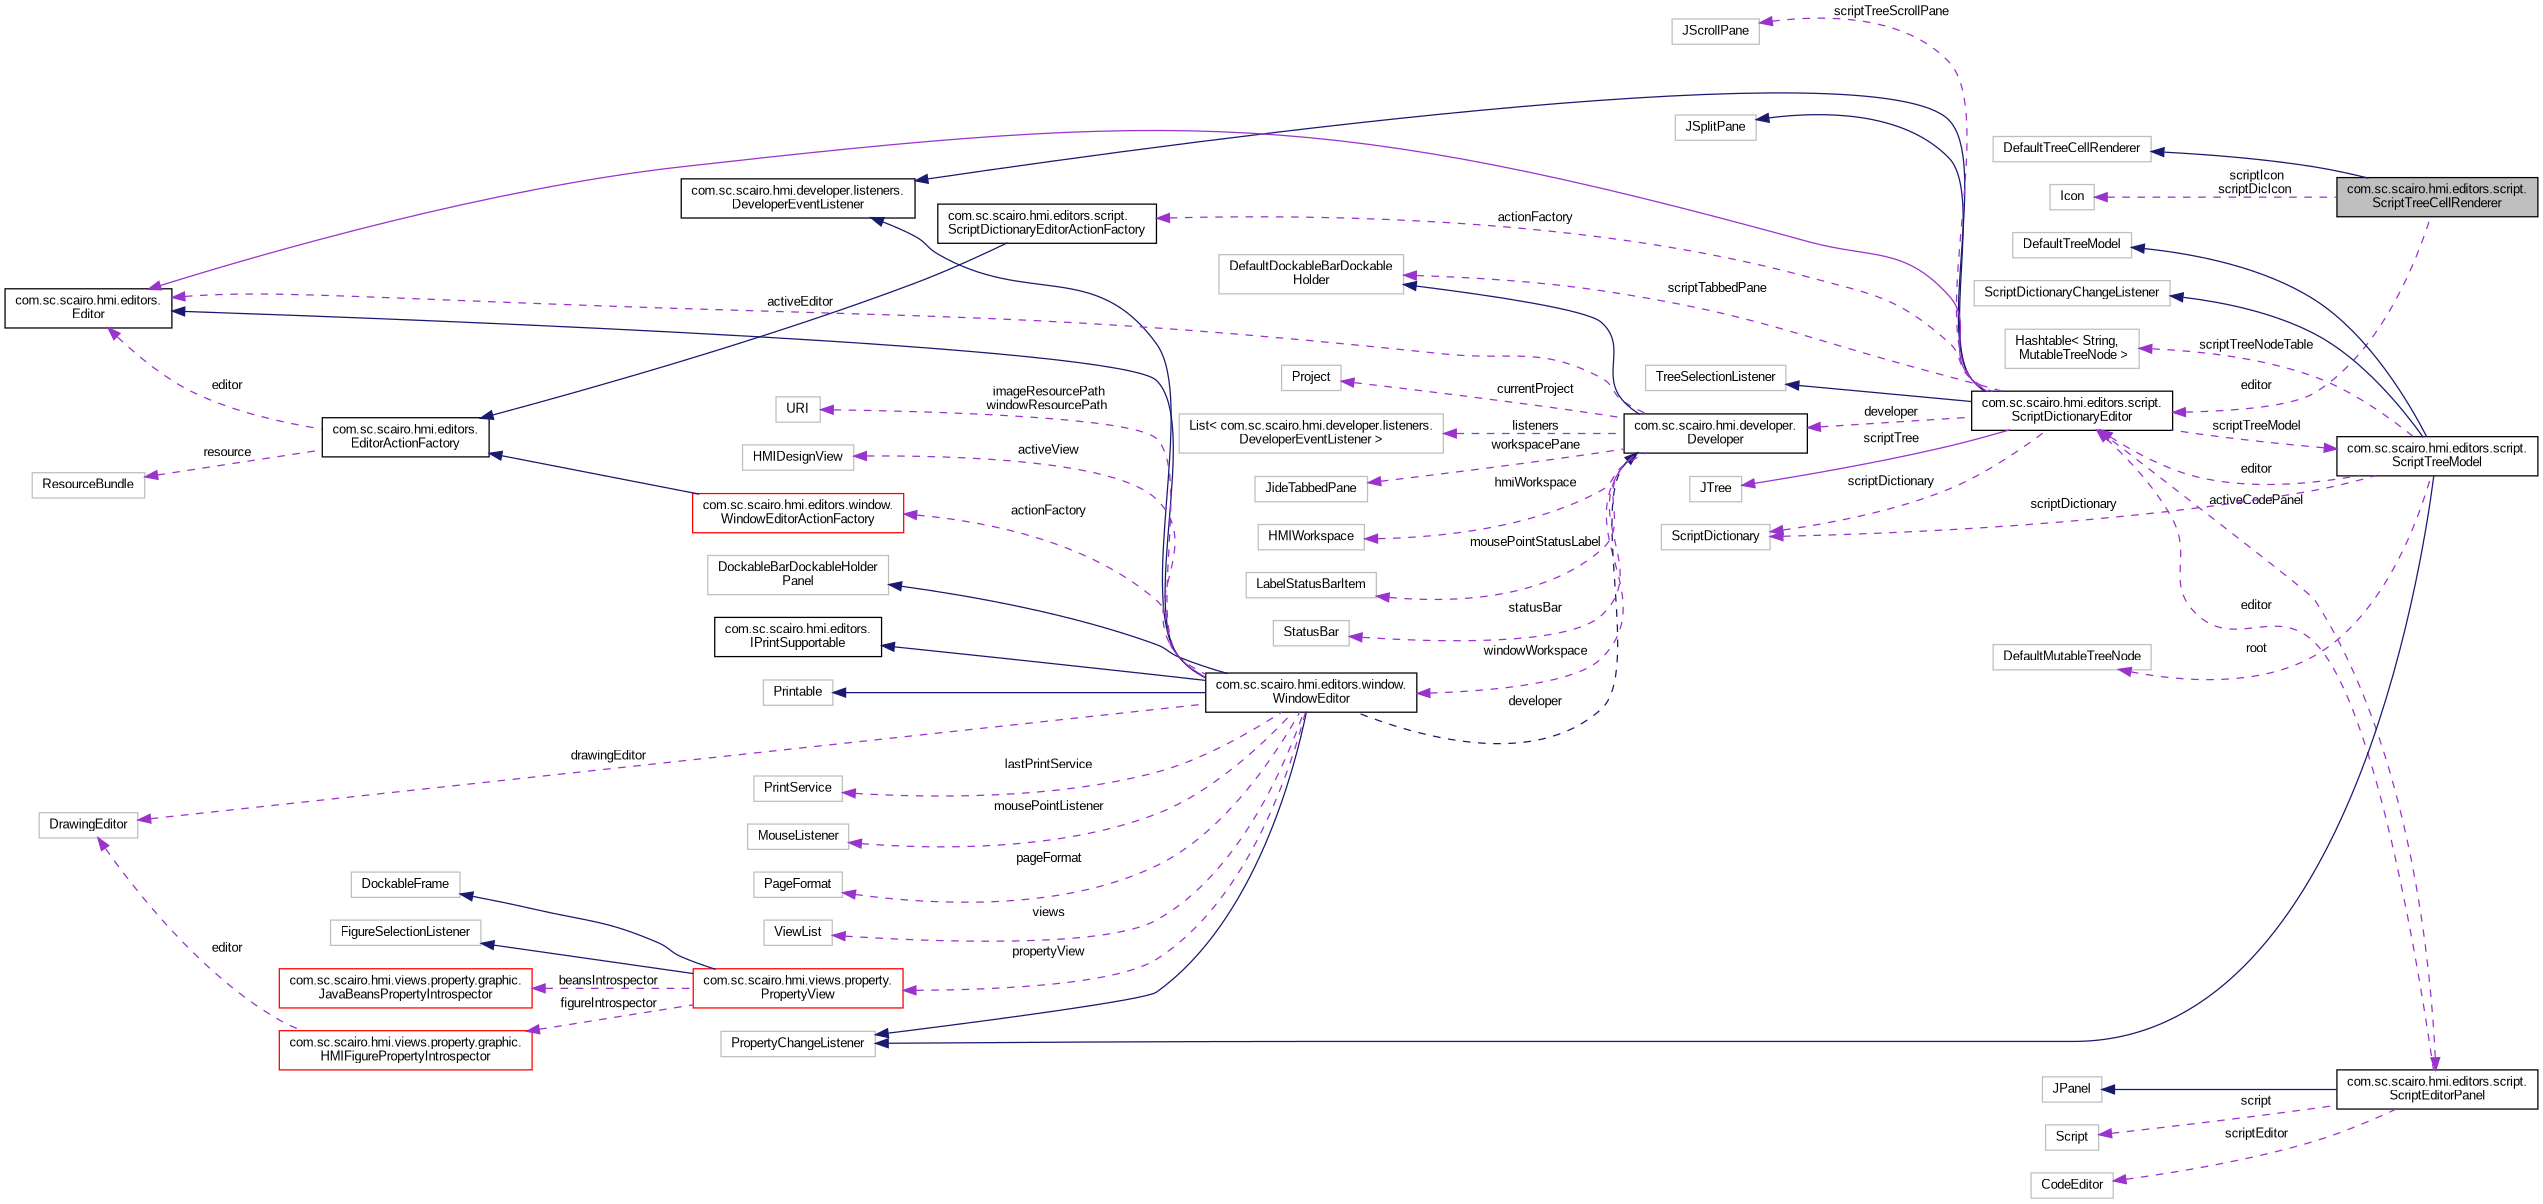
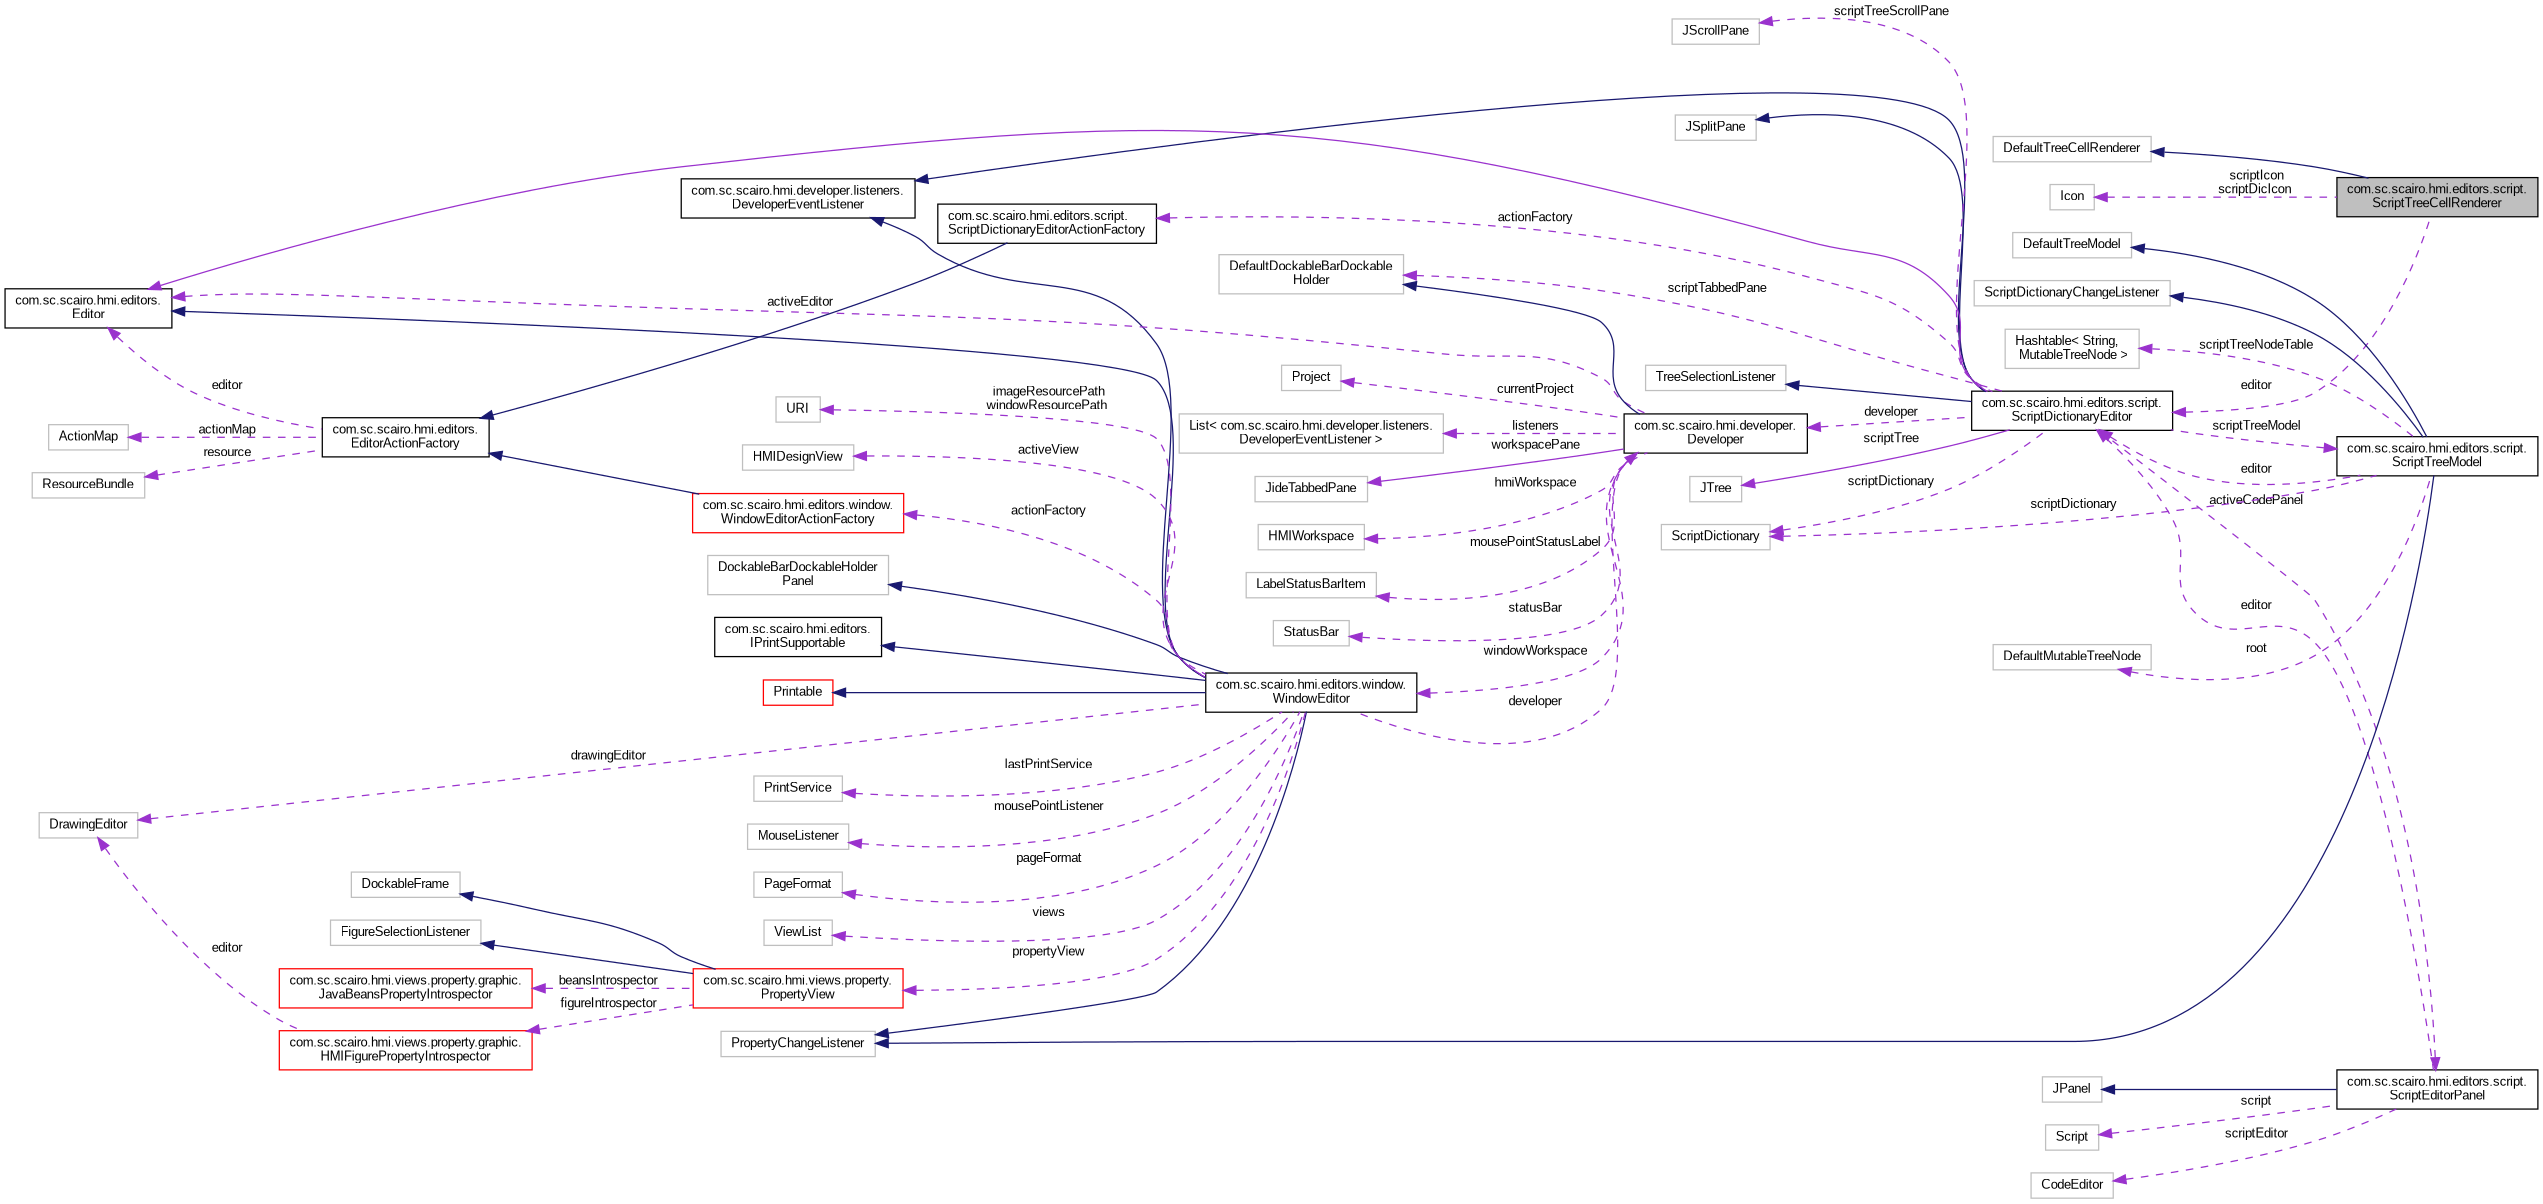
node "ActionMap": added
edge "com.sc.scairo.hmi.developer. Developer" -> "JideTabbedPane": style dashed -> solid
node "Printable": color grey75 -> red
edge "com.sc.scairo.hmi.editors.window. WindowEditor" -> "com.sc.scairo.hmi.developer. Developer": color midnightblue -> darkorchid3
